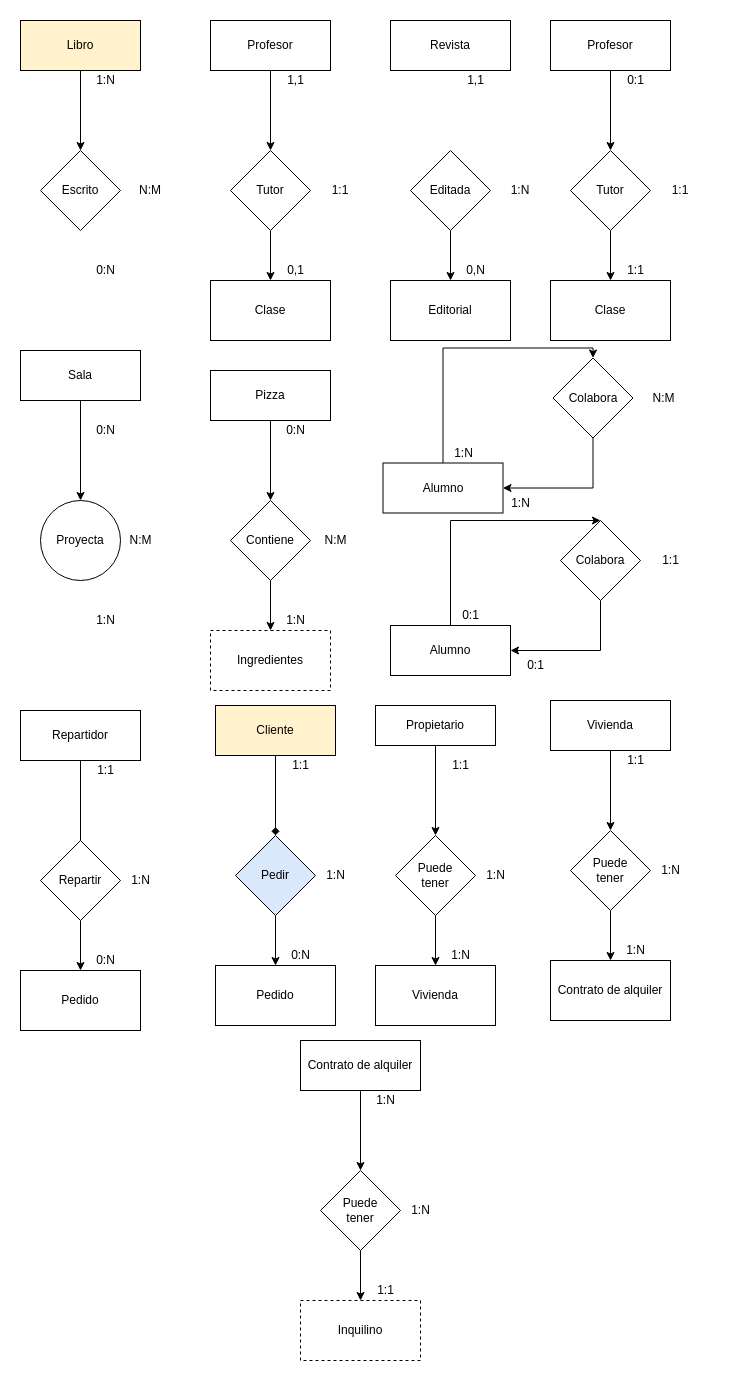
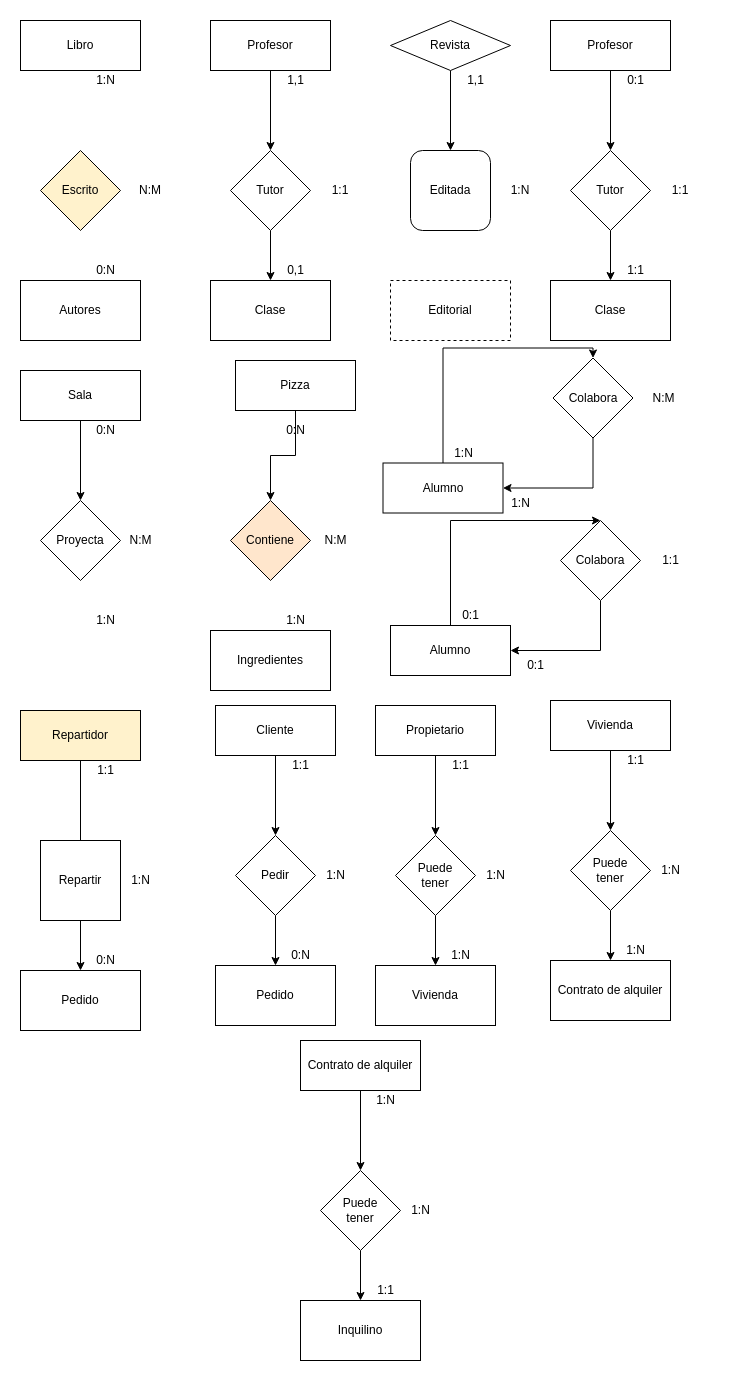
node "Libro": fillcolor #fff2cc -> #ffffff
node "Revista": shape rectangle -> diamond
edge "Libro" -> "Escrito": removed
edge "Revista" -> "Editada": added
node "Escrito": fillcolor #ffffff -> #fff2cc
node "Editada": shape diamond -> rounded rectangle
edge "Editada" -> "Editorial": removed
node "0,N": removed
node "Autores": added
node "Editorial": style solid -> dashed
node "Sala": moved (81, 376) -> (81, 396)
node "Pizza": moved (271, 396) -> (296, 386)
node "Proyecta": shape ellipse -> diamond
node "Contiene": fillcolor #ffffff -> #ffe6cc
edge "Contiene" -> "Ingredientes": removed
node "Ingredientes": style dashed -> solid
node "Propietario": size 120x40 -> 120x50
node "Cliente": fillcolor #fff2cc -> #ffffff
node "Repartidor": fillcolor #ffffff -> #fff2cc
edge "Cliente" -> "Pedir": arrowhead diamond -> classic
node "Pedir": fillcolor #dae8fc -> #ffffff
node "Repartir": shape diamond -> rectangle
node "Inquilino": style dashed -> solid
